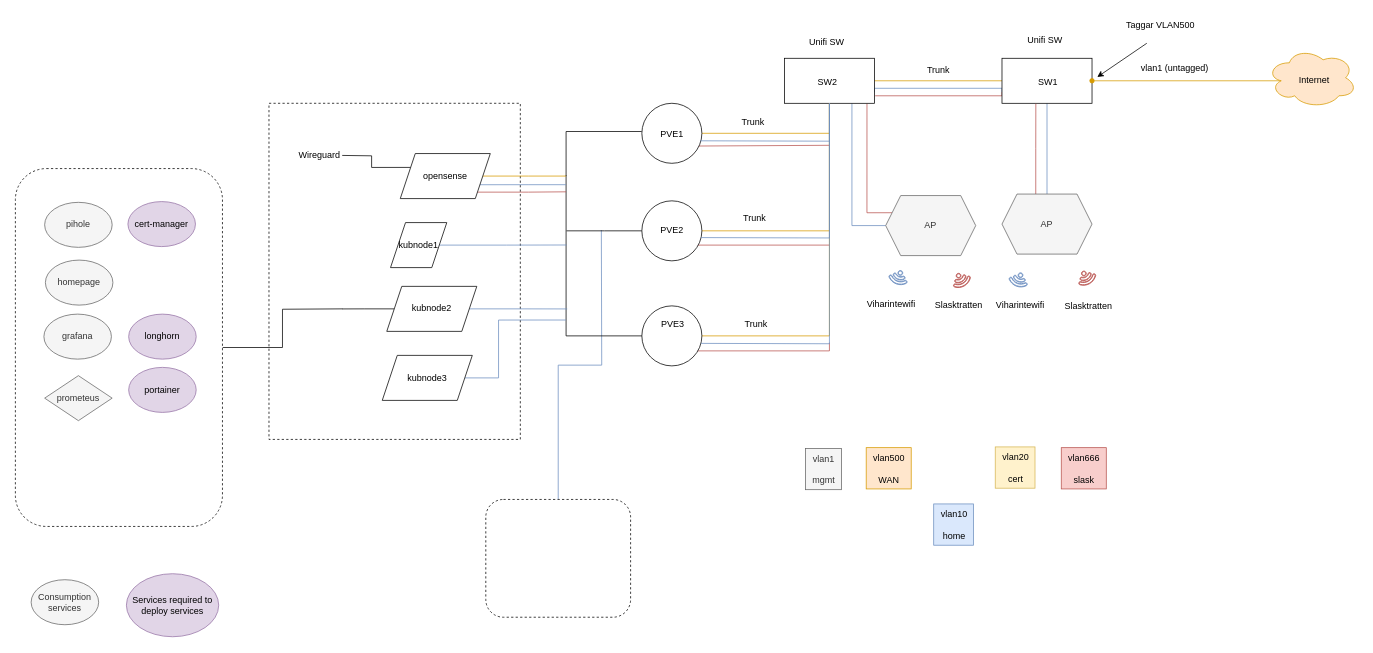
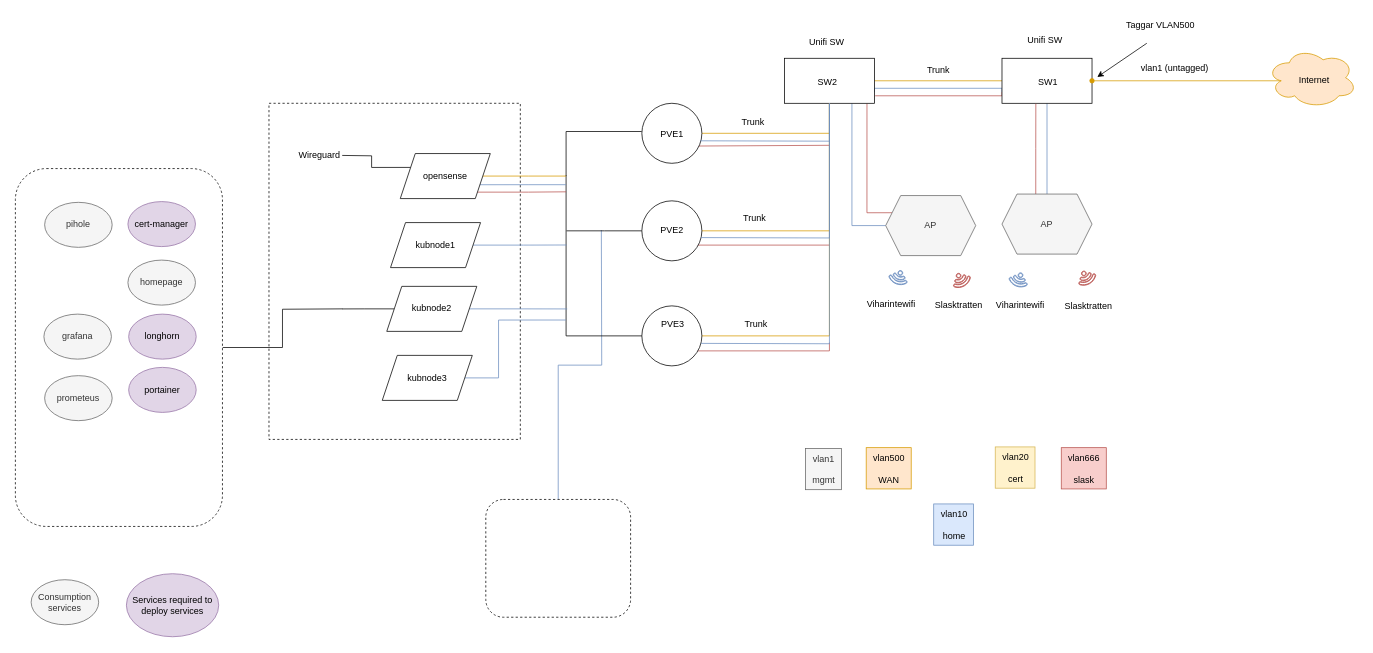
node "kubnode1": size 56x45 -> 90x45
node "homepage": moved (79, 282) -> (162, 282)
node "prometeus": shape diamond -> ellipse
